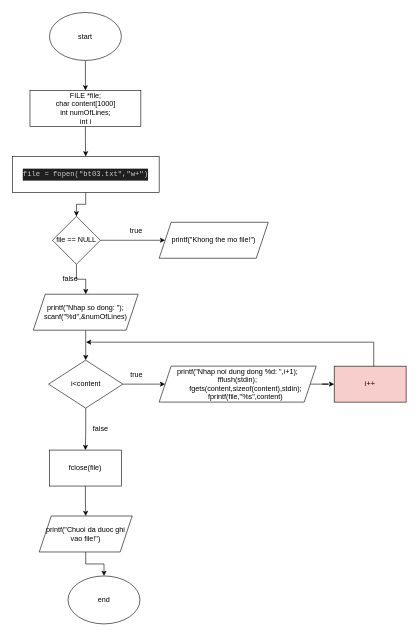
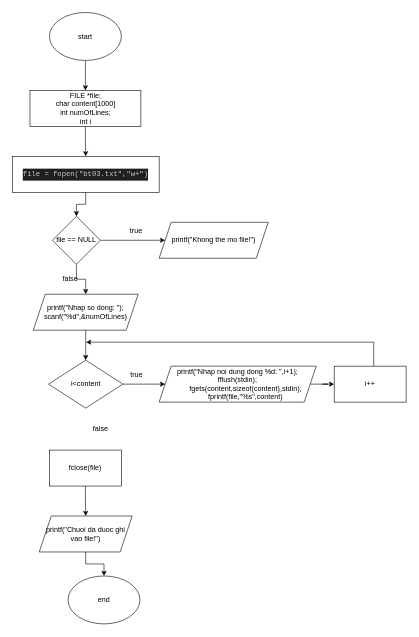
node "i++": fillcolor #f8cecc -> #ffffff
edge "i<content" -> "fclose(file)": removed
